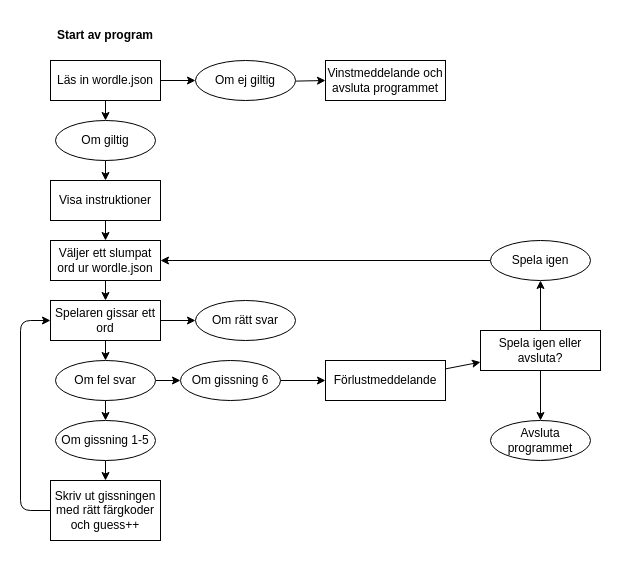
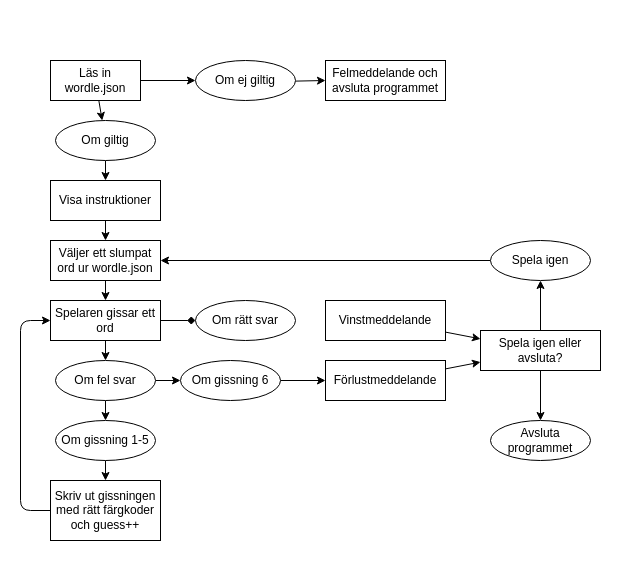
node "Start av program": removed
node "Läs in wordle.json": size 110x40 -> 90x40
node "Vinstmeddelande och avsluta programmet": label "Vinstmeddelande och avsluta programmet" -> "Felmeddelande och avsluta programmet"
edge "Spelaren gissar ett ord" -> "Om rätt svar": arrowhead classic -> diamond
node "Vinstmeddelande": added
edge "Vinstmeddelande" -> "Spela igen eller avsluta?": added
